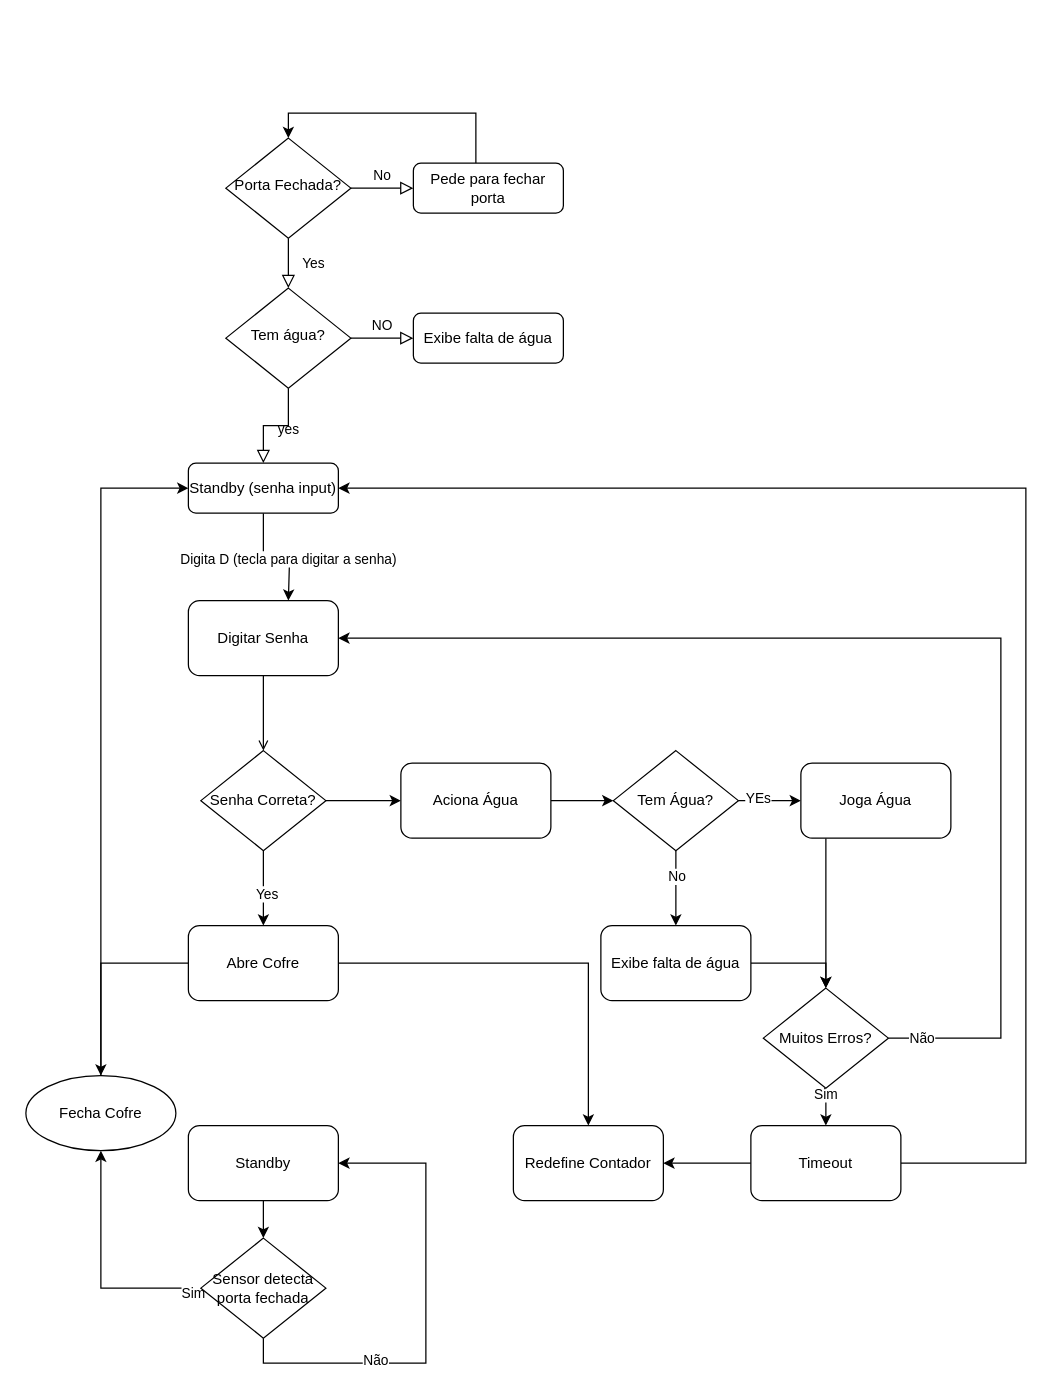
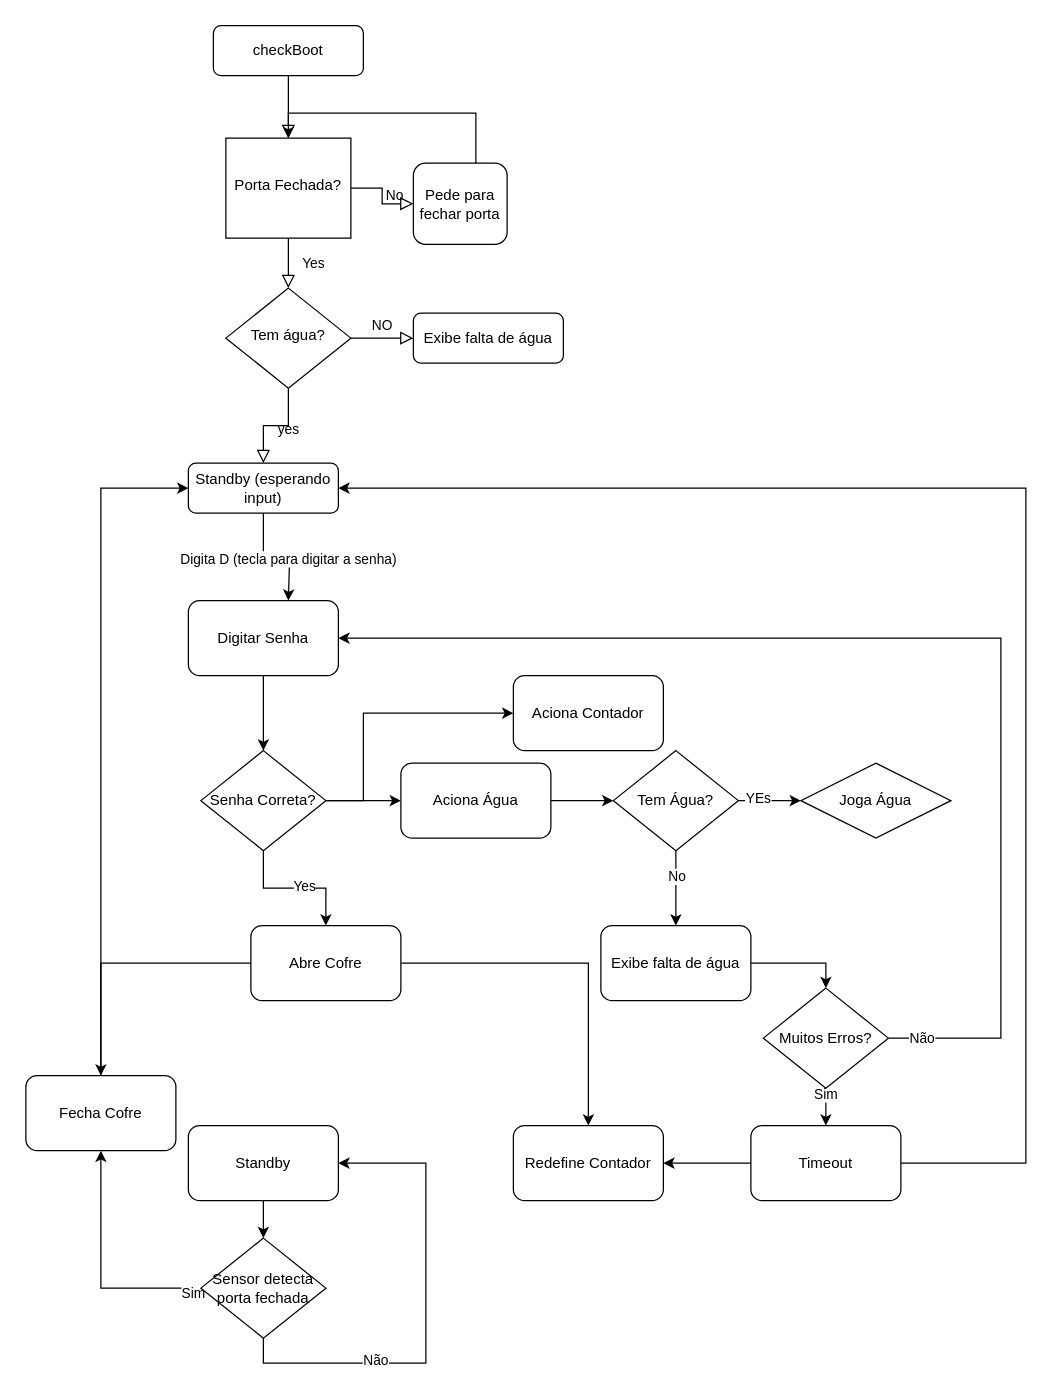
node "checkBoot": added
edge "checkBoot" -> "Porta Fechada?": added
node "Porta Fechada?": shape diamond -> rectangle
node "Pede para fechar porta": size 150x50 -> 94x81
node "Standby (senha input)": label "Standby (senha input)" -> "Standby (esperando input)"
edge "Senha Correta?" -> "Aciona Contador": added
node "Aciona Contador": added
edge "Digitar Senha" -> "Senha Correta?": arrowhead open -> classic
node "Joga Água": shape rounded rectangle -> diamond
edge "Joga Água" -> "Muitos Erros?": removed
node "Abre Cofre": moved (263, 963) -> (326, 963)
node "Fecha Cofre": shape ellipse -> rounded rectangle
